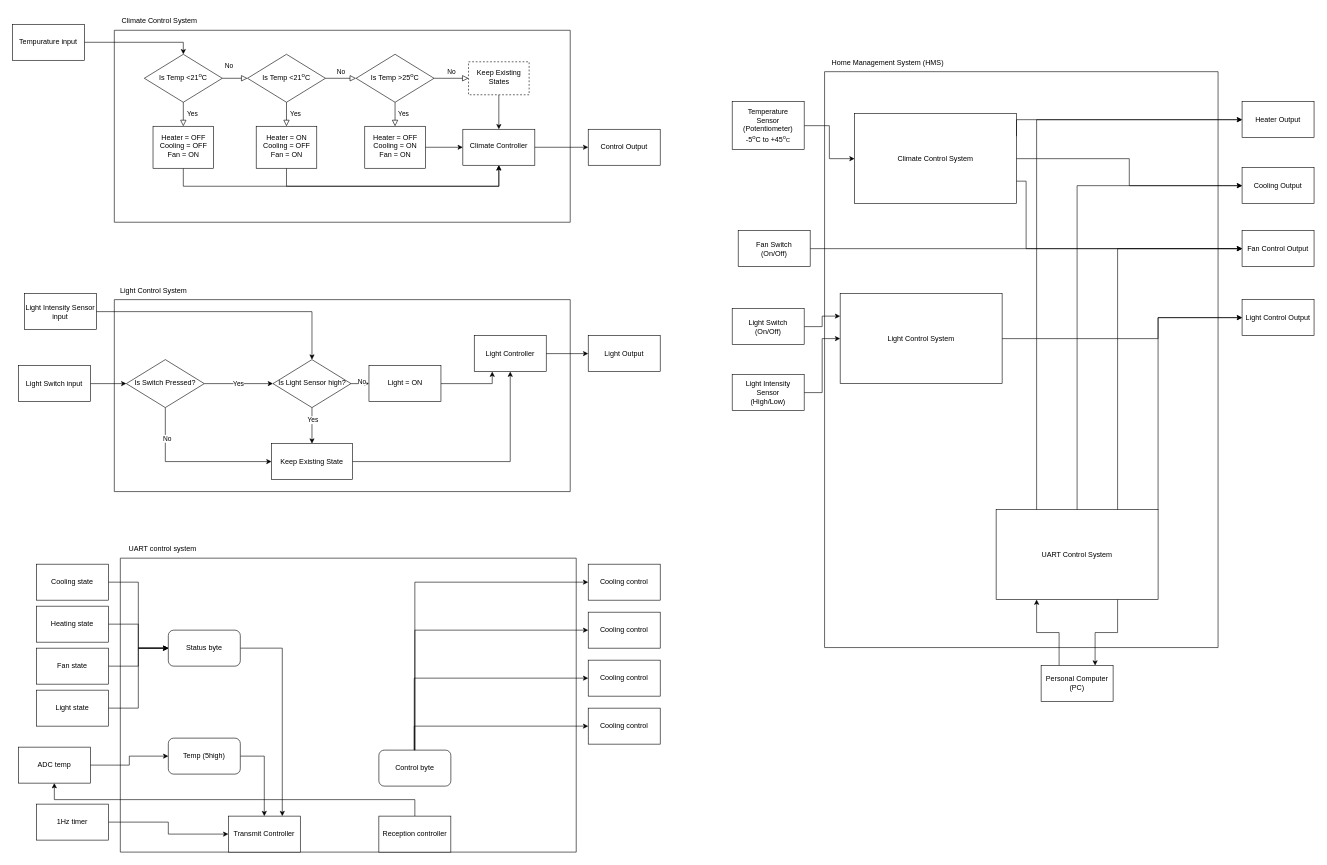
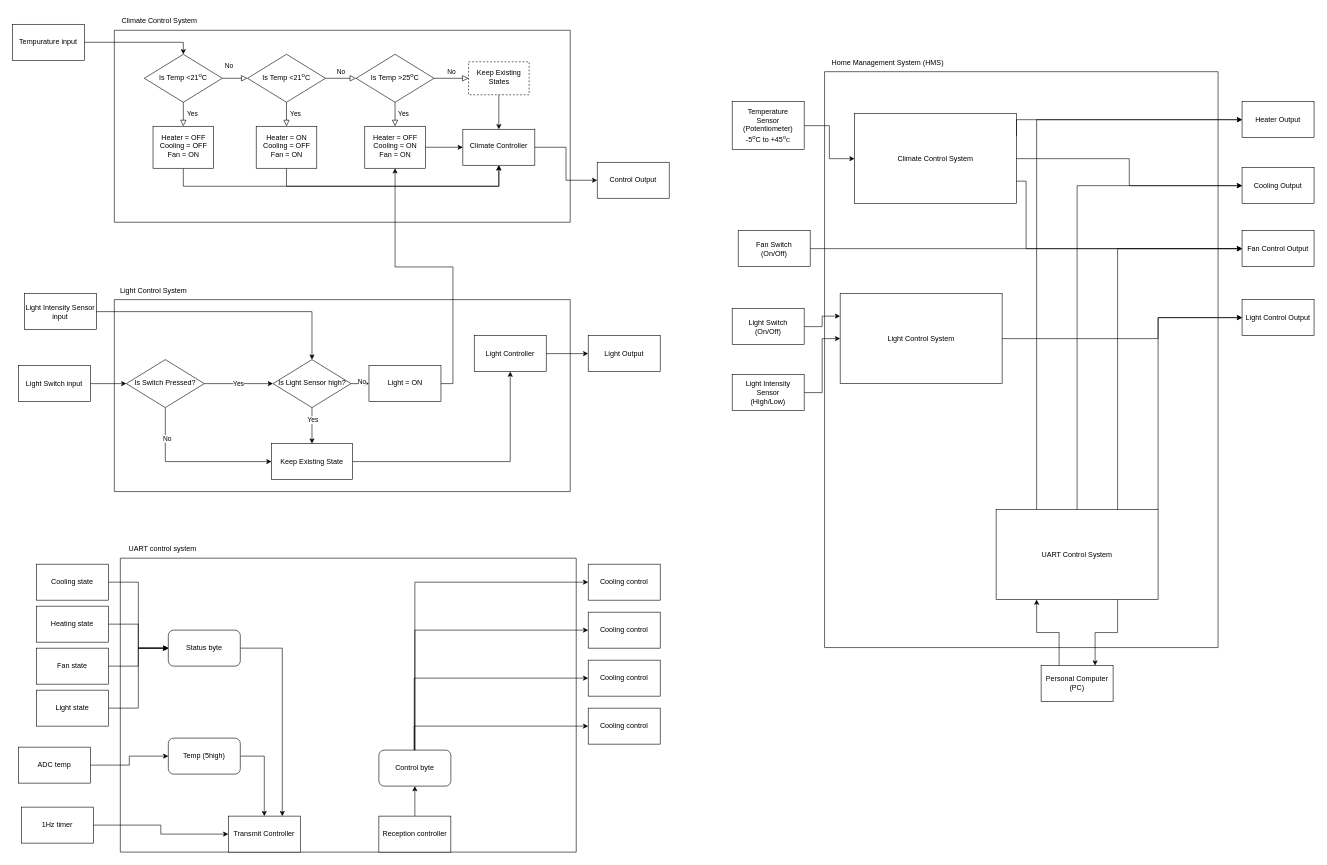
node "Control Output": moved (624, 147) -> (633, 180)
edge "Light = ON" -> "Light Controller": now "Light = ON" -> "Heater = OFFCooling = ONFan = ON"
edge "Reception controller" -> "ADC temp": now "Reception controller" -> "Control byte"
node "1Hz timer": moved (72, 822) -> (57, 825)
